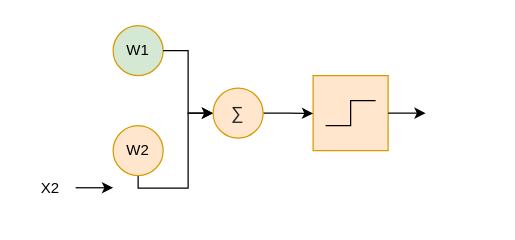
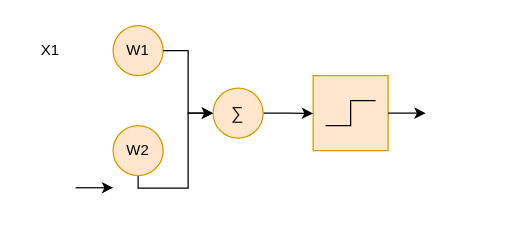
node "X1": added
node "W1": fillcolor #d5e8d4 -> #ffe6cc
node "X2": removed
